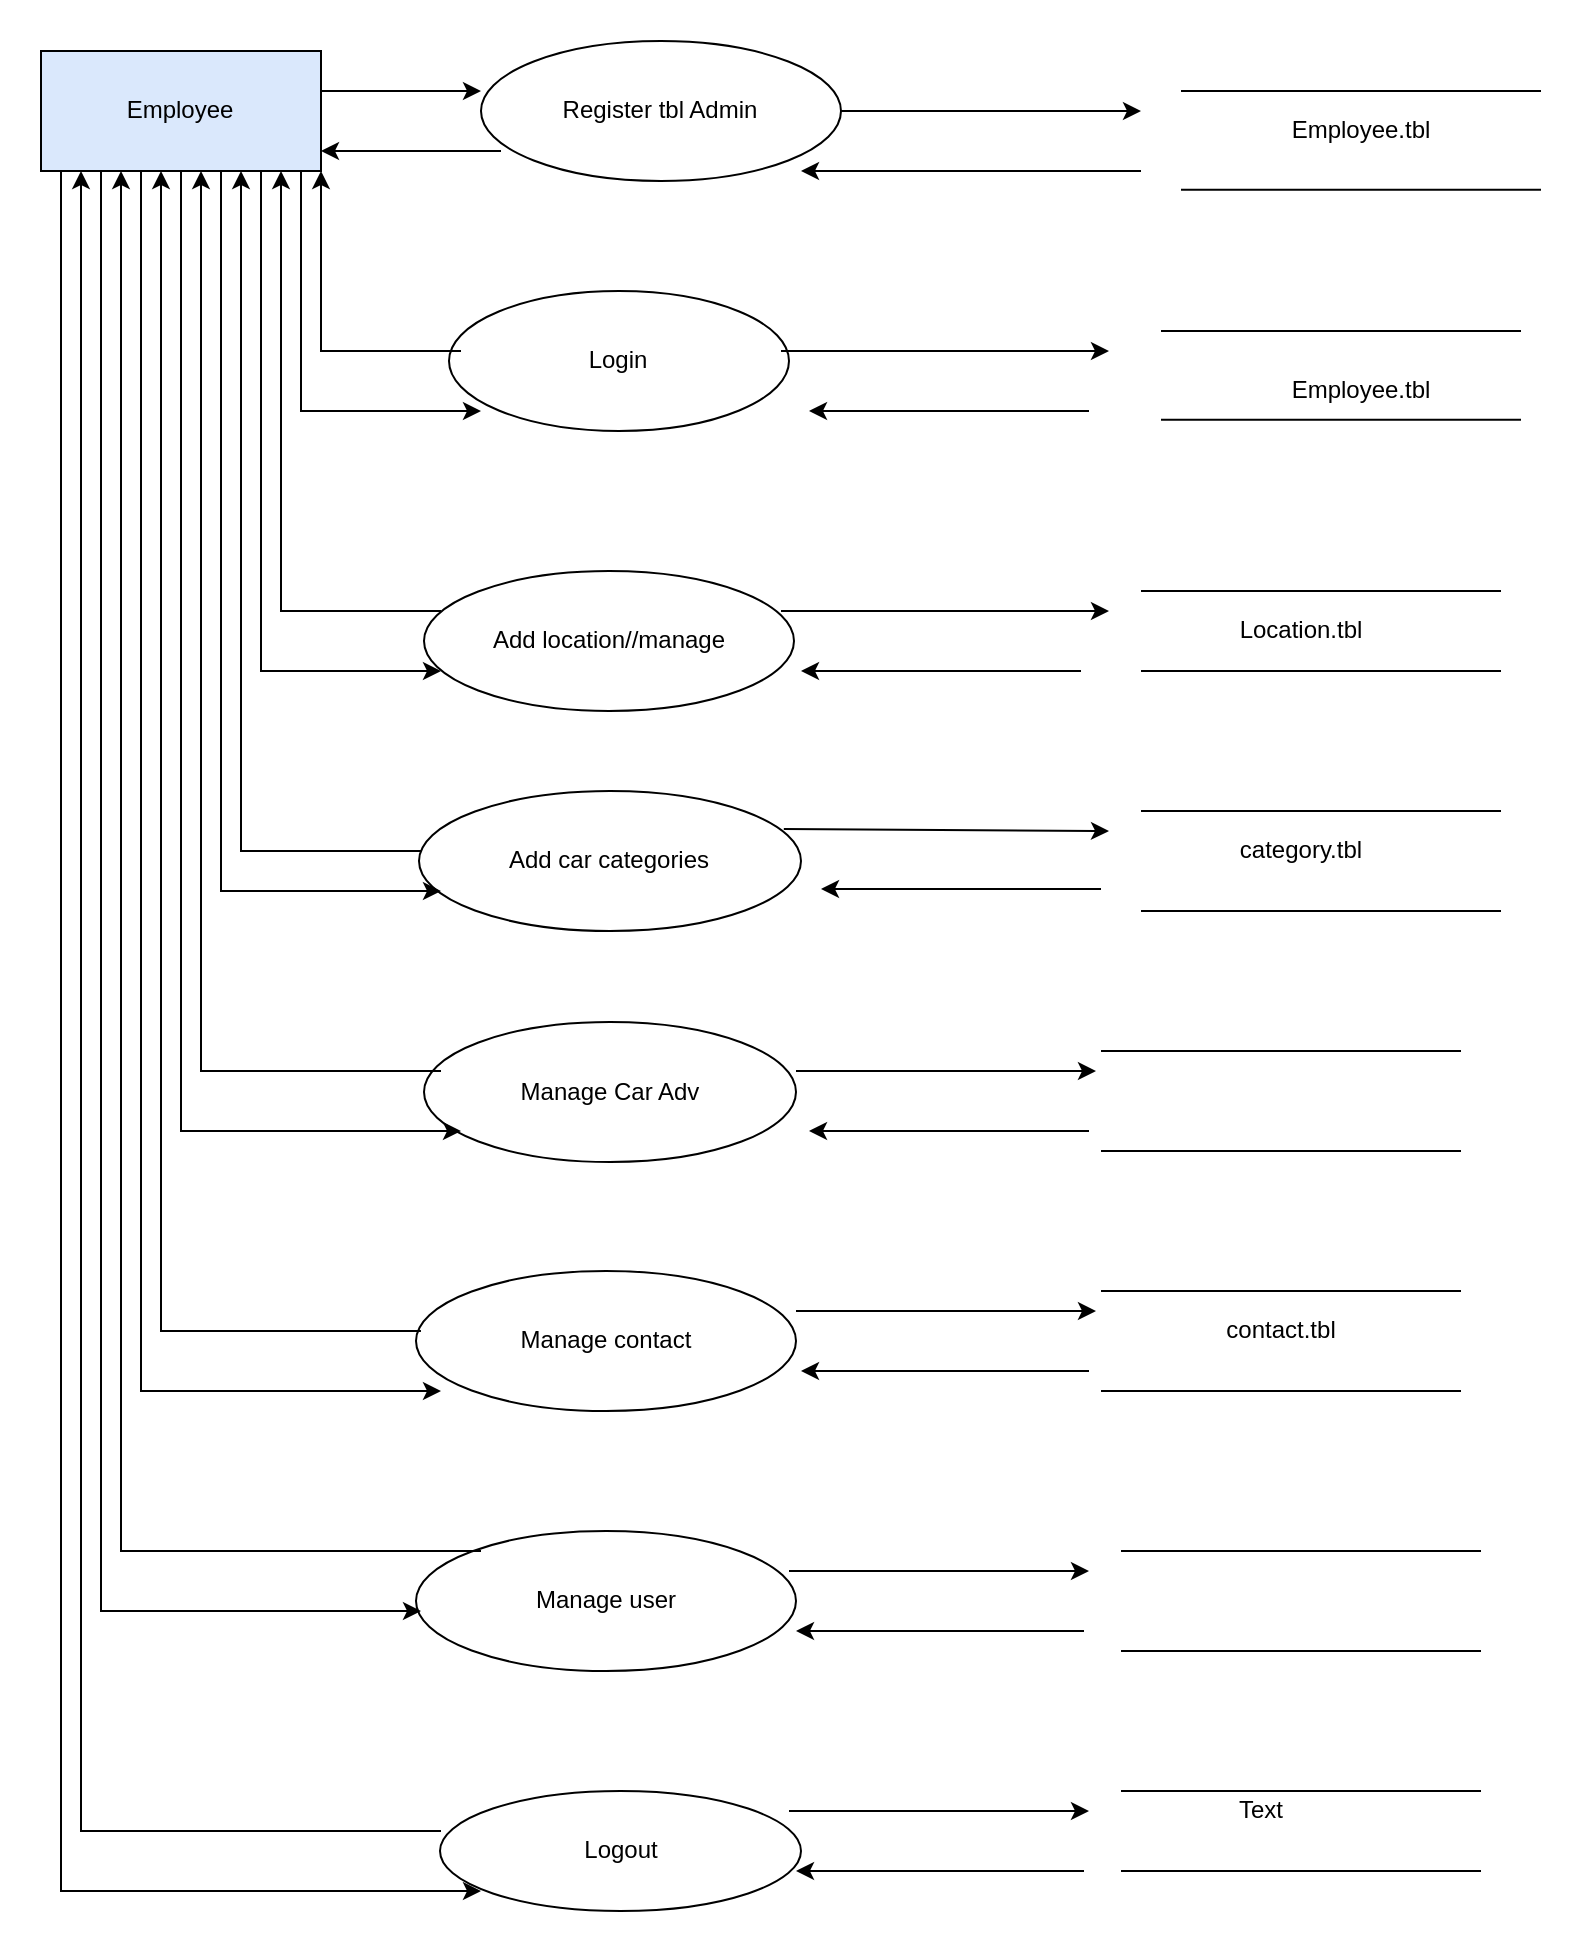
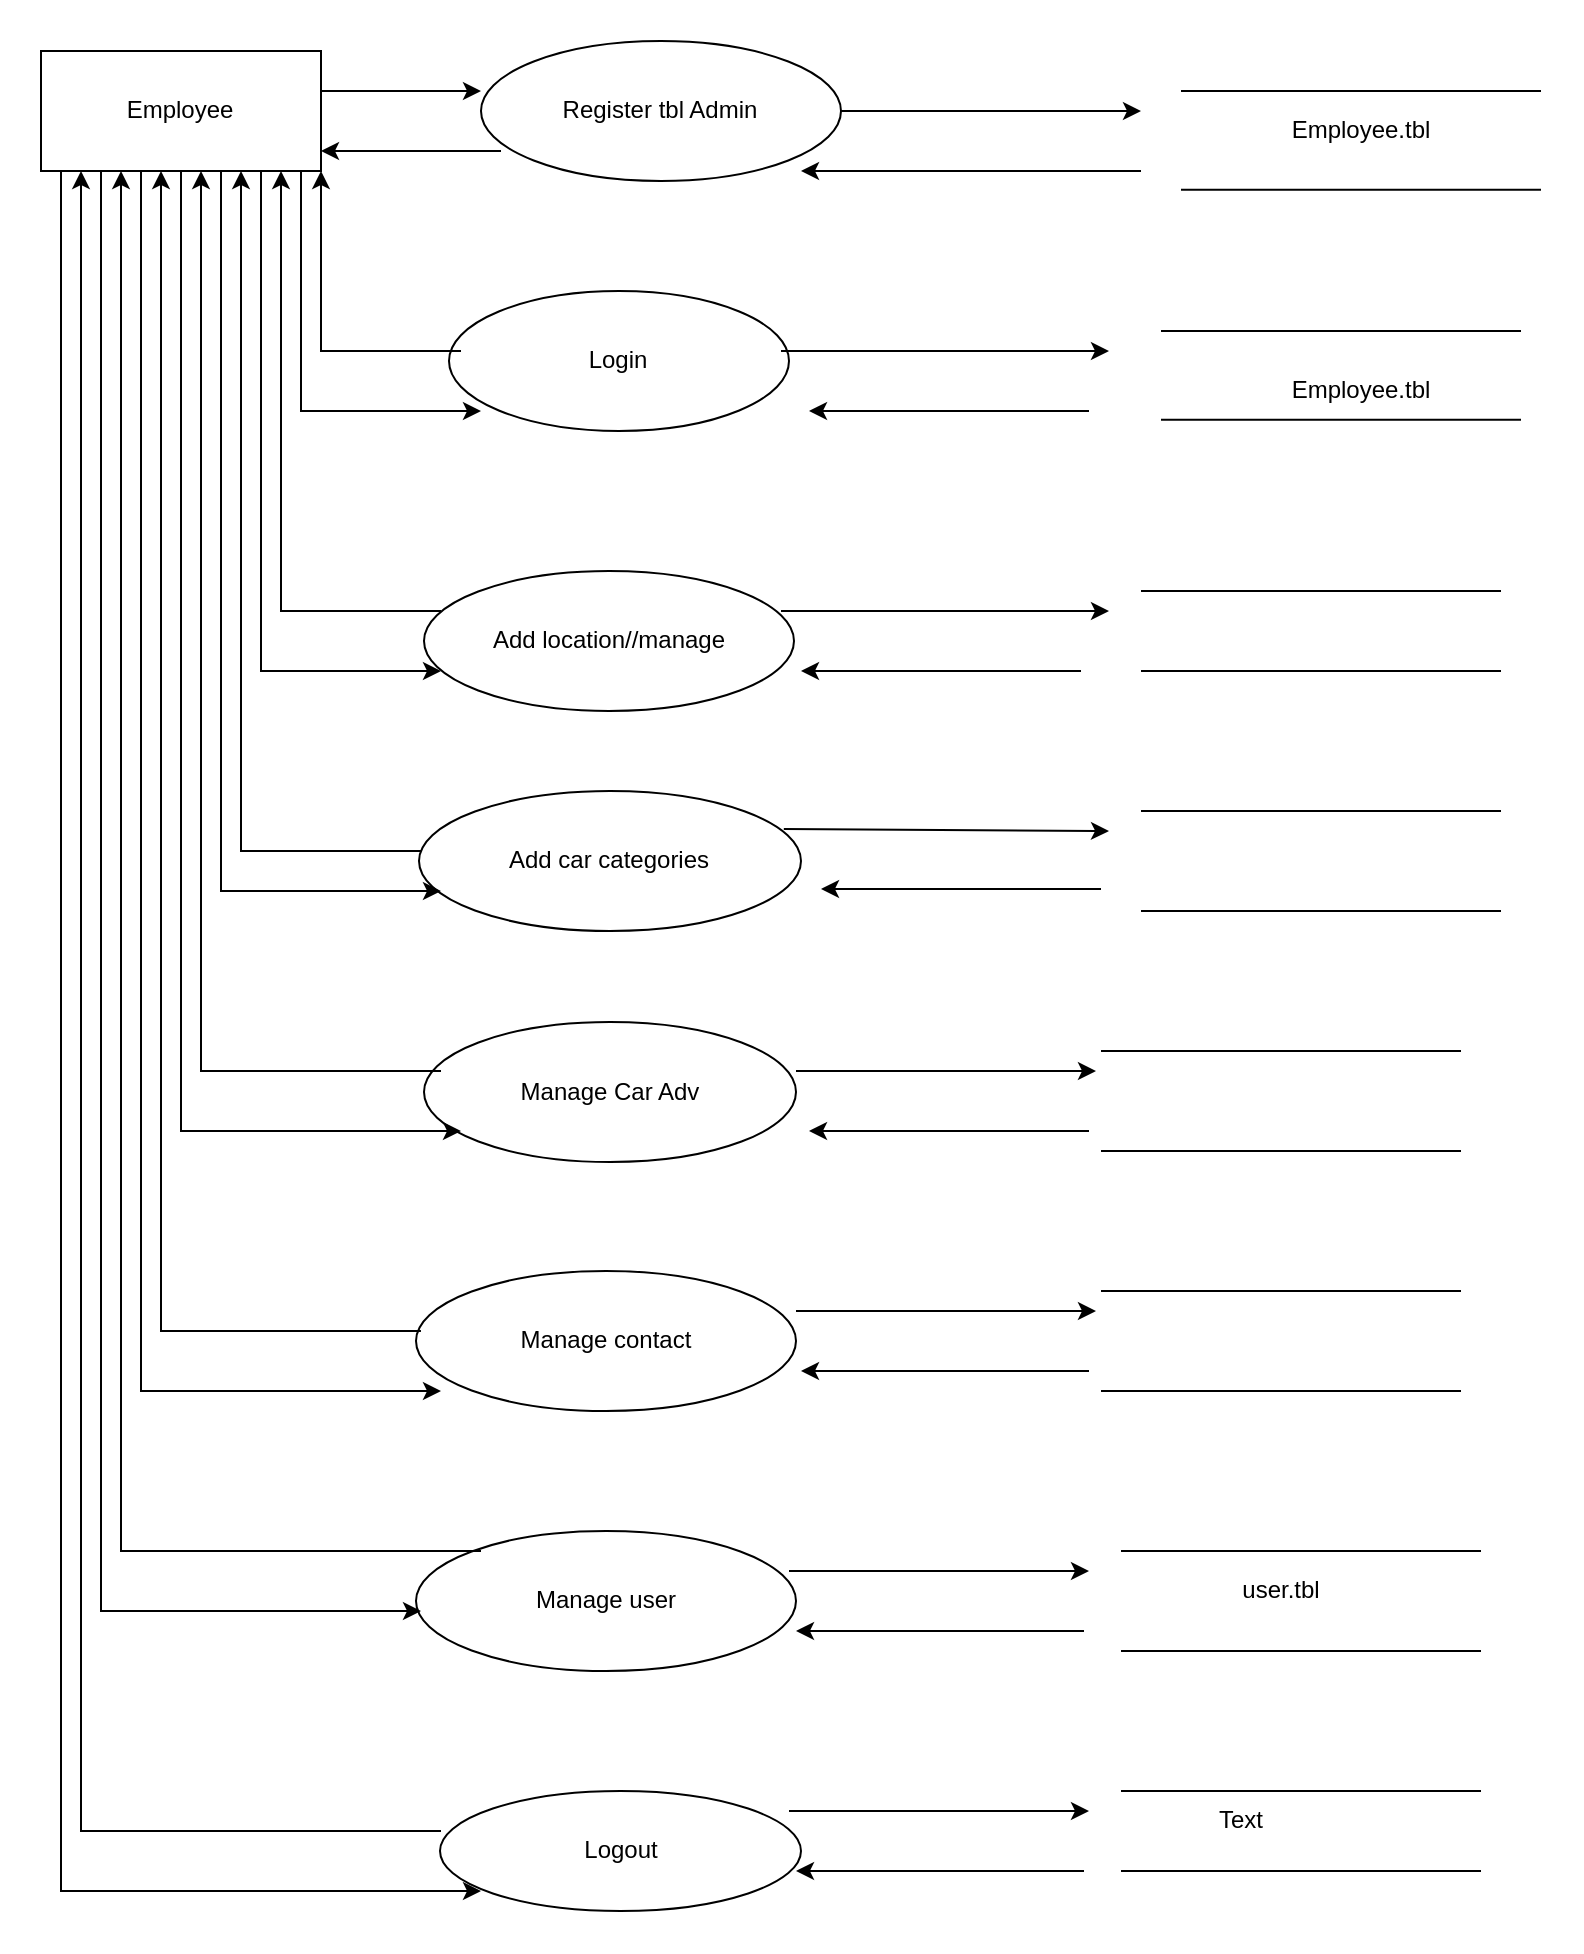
node "Employee": fillcolor #dae8fc -> #ffffff
node "Location.tbl": removed
node "category.tbl": removed
node "contact.tbl": removed
node "user.tbl": added
node "Text": moved (1261, 1811) -> (1241, 1821)
